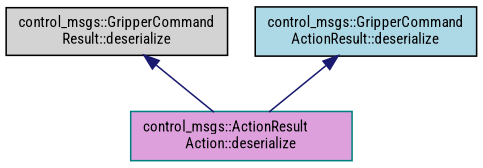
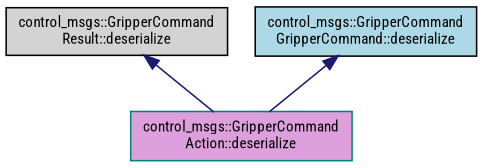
node "control_msgs::GripperCommand ActionResult::deserialize": label "control_msgs::GripperCommand ActionResult::deserialize" -> "control_msgs::GripperCommand GripperCommand::deserialize"
node "control_msgs::ActionResult Action::deserialize": label "control_msgs::ActionResult Action::deserialize" -> "control_msgs::GripperCommand Action::deserialize"
